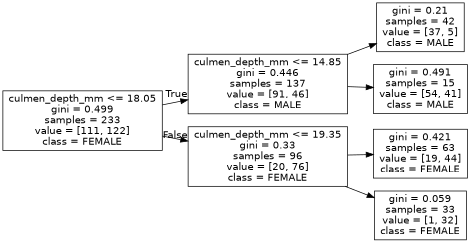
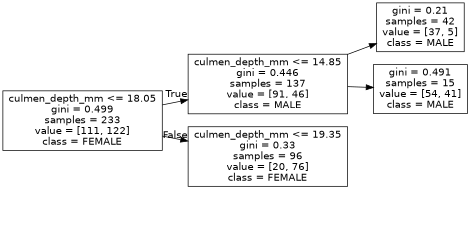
node "gini = 0.421 samples = 63 value = [19, 44] class = FEMALE": removed
node "gini = 0.059 samples = 33 value = [1, 32] class = FEMALE": removed
